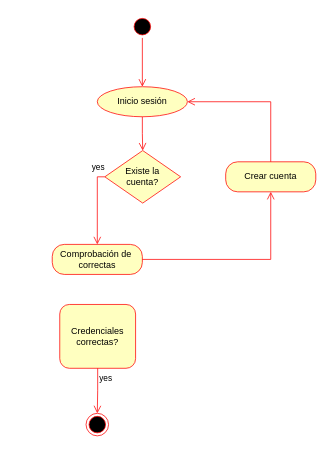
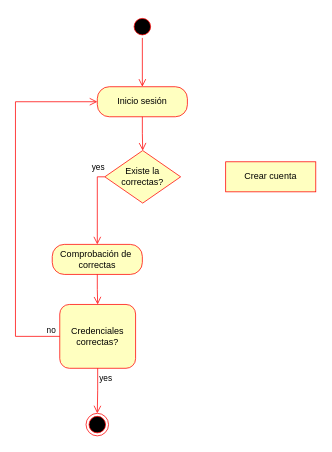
node "Inicio sesión": shape ellipse -> rounded rectangle
edge "Crear cuenta" -> "Inicio sesión": removed
node "Existe la cuenta?": label "Existe la cuenta?" -> "Existe la correctas?"
node "Crear cuenta": shape rounded rectangle -> rectangle
edge "Credenciales correctas?" -> "Inicio sesión": added, label "no"
edge "Comprobación de correctas" -> "Crear cuenta": now "Comprobación de correctas" -> "Credenciales correctas?"
